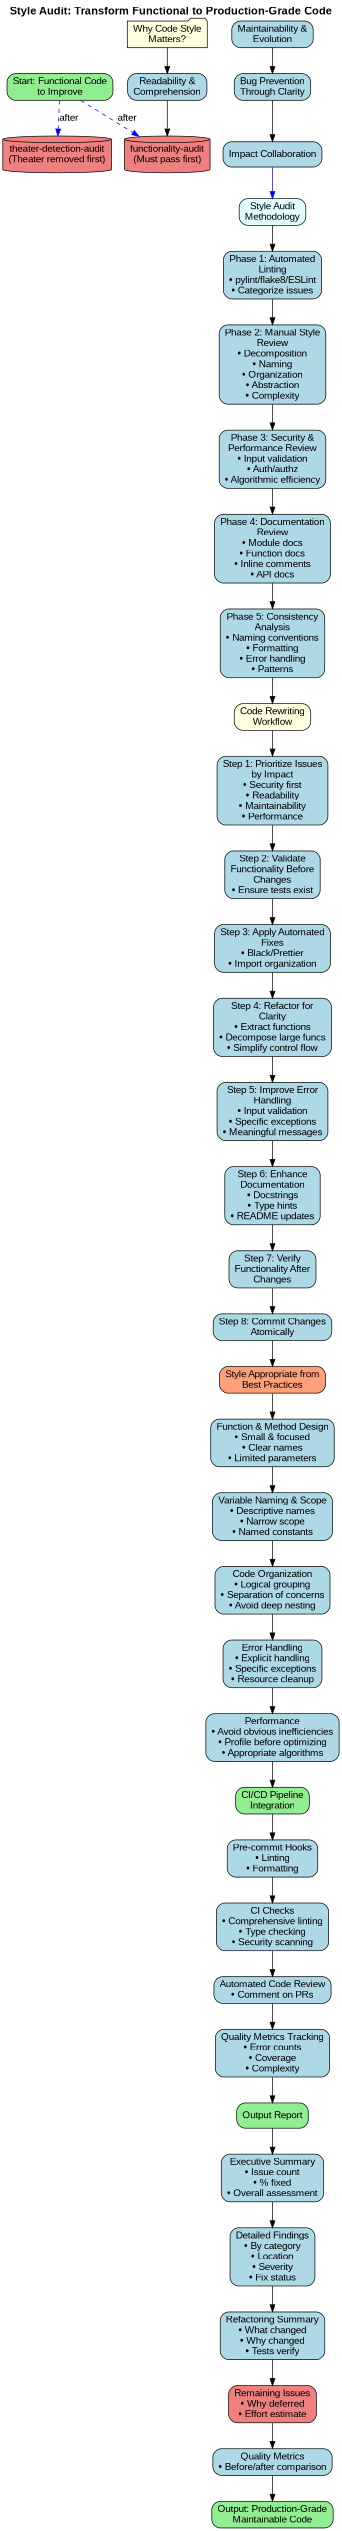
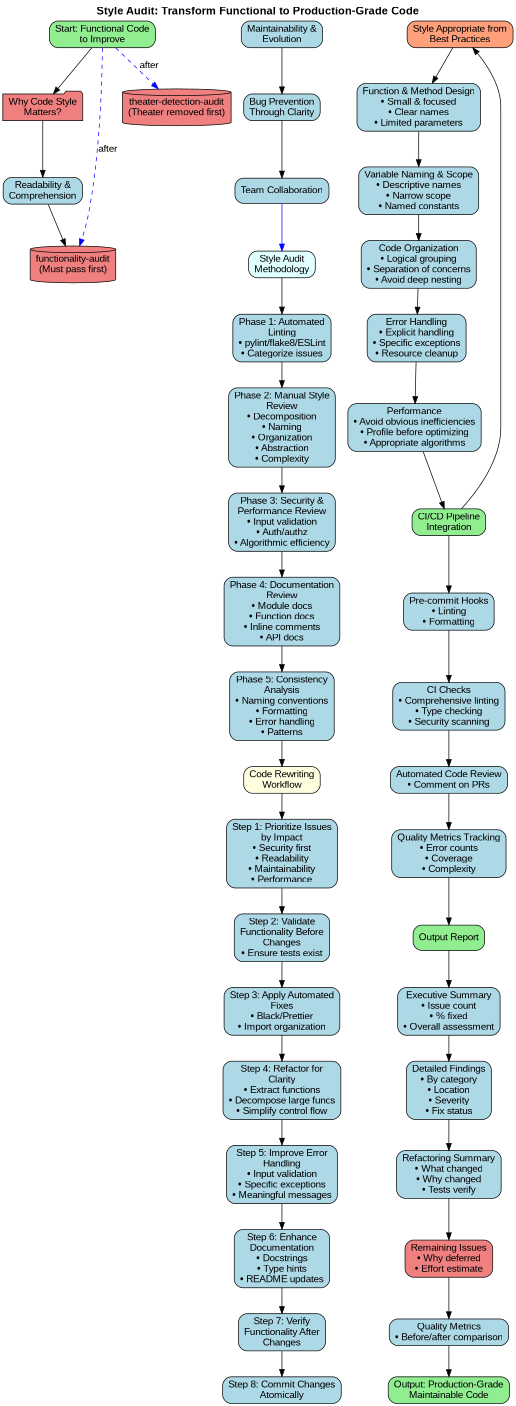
node "Why Code Style Matters?": fillcolor lightyellow -> lightcoral
edge "Start: Functional Code to Improve" -> "Why Code Style Matters?": added
node "Impact Collaboration": label "Impact Collaboration" -> "Team Collaboration"
edge "Step 8: Commit Changes Atomically" -> "Style Appropriate from Best Practices": now "CI/CD Pipeline Integration" -> "Style Appropriate from Best Practices"
